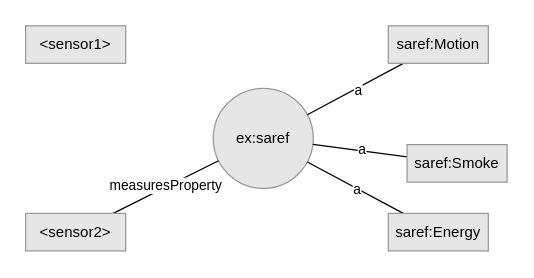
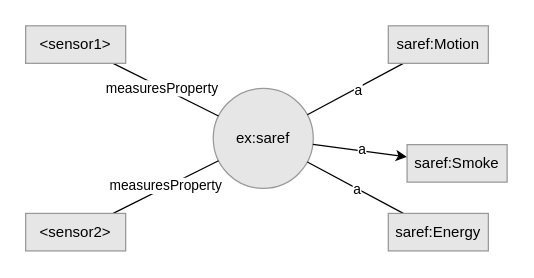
edge "<sensor1>" -- "ex:saref": added, label "measuresProperty"
edge "ex:saref" -- "saref:Smoke": arrowhead none -> classic
